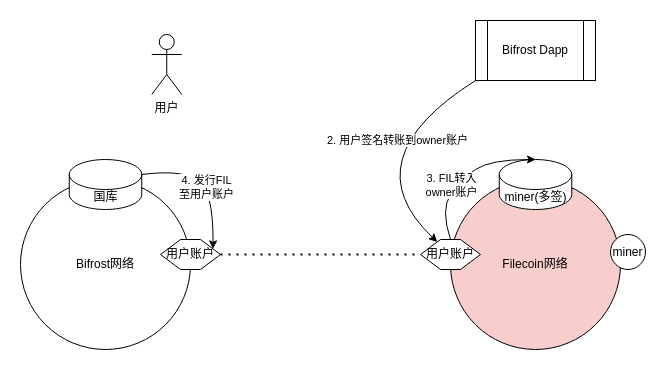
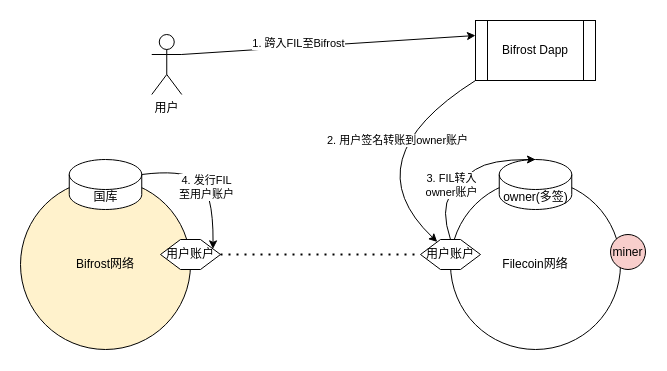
edge "用户" -> "Bifrost Dapp": added, label "1. 跨入FIL至Bifrost"
node "miner(多签)": label "miner(多签)" -> "owner(多签)"
node "miner": fillcolor #ffffff -> #f8cecc
node "Bifrost网络": fillcolor #ffffff -> #fff2cc
node "Filecoin网络": fillcolor #f8cecc -> #ffffff
